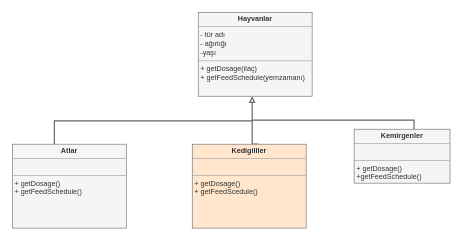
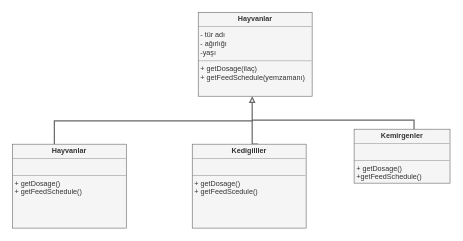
node "Atlar + getDosage() + getFeedSchedule()": label "Atlar + getDosage() + getFeedSchedule()" -> "Hayvanlar + getDosage() + getFeedSchedule()"
node "Kedigilller + getDosage() + getFeedScedule()": fillcolor #ffe6cc -> #f5f5f5
